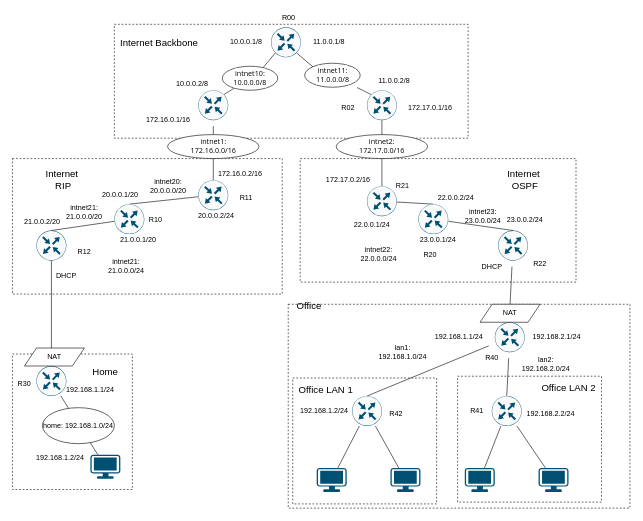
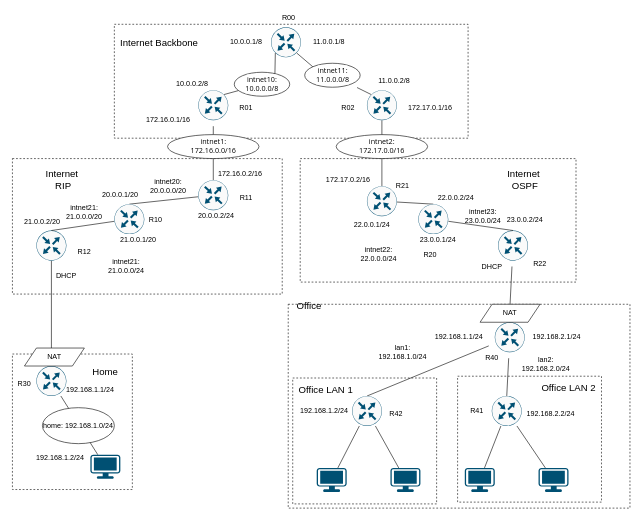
node "intnet10: 10.0.0.0/8": moved (250, 78) -> (262, 84)
node "R01": added
